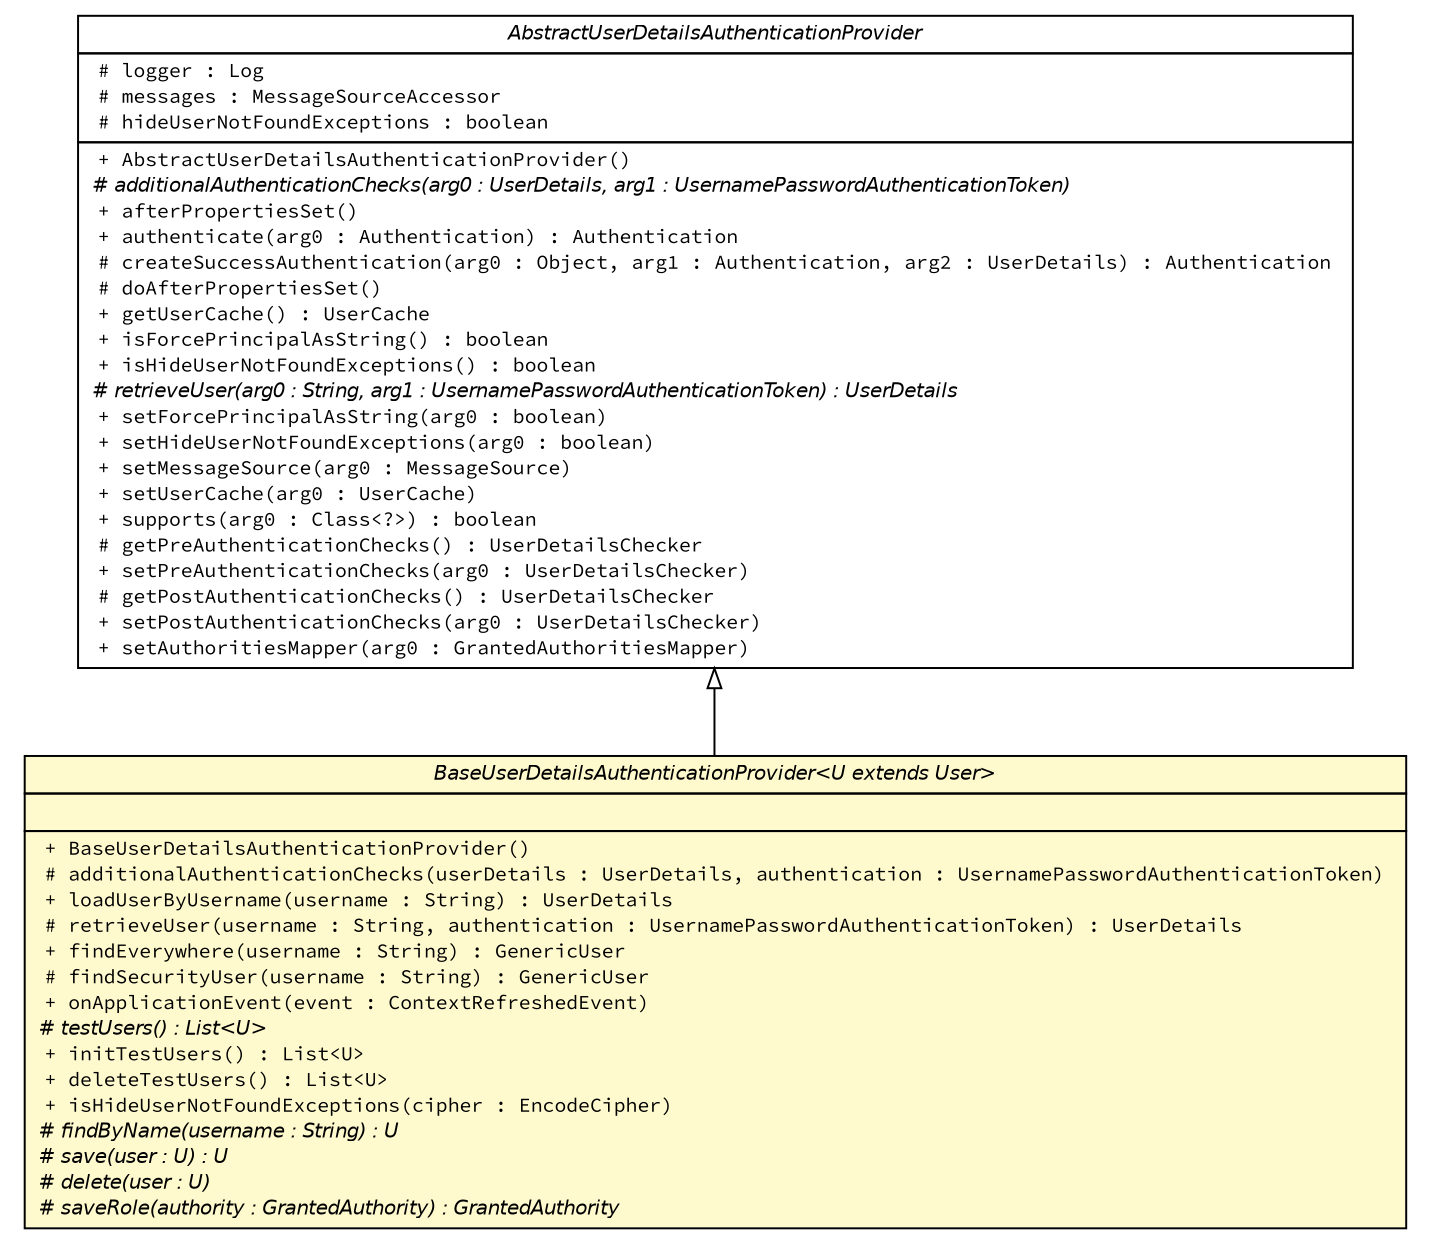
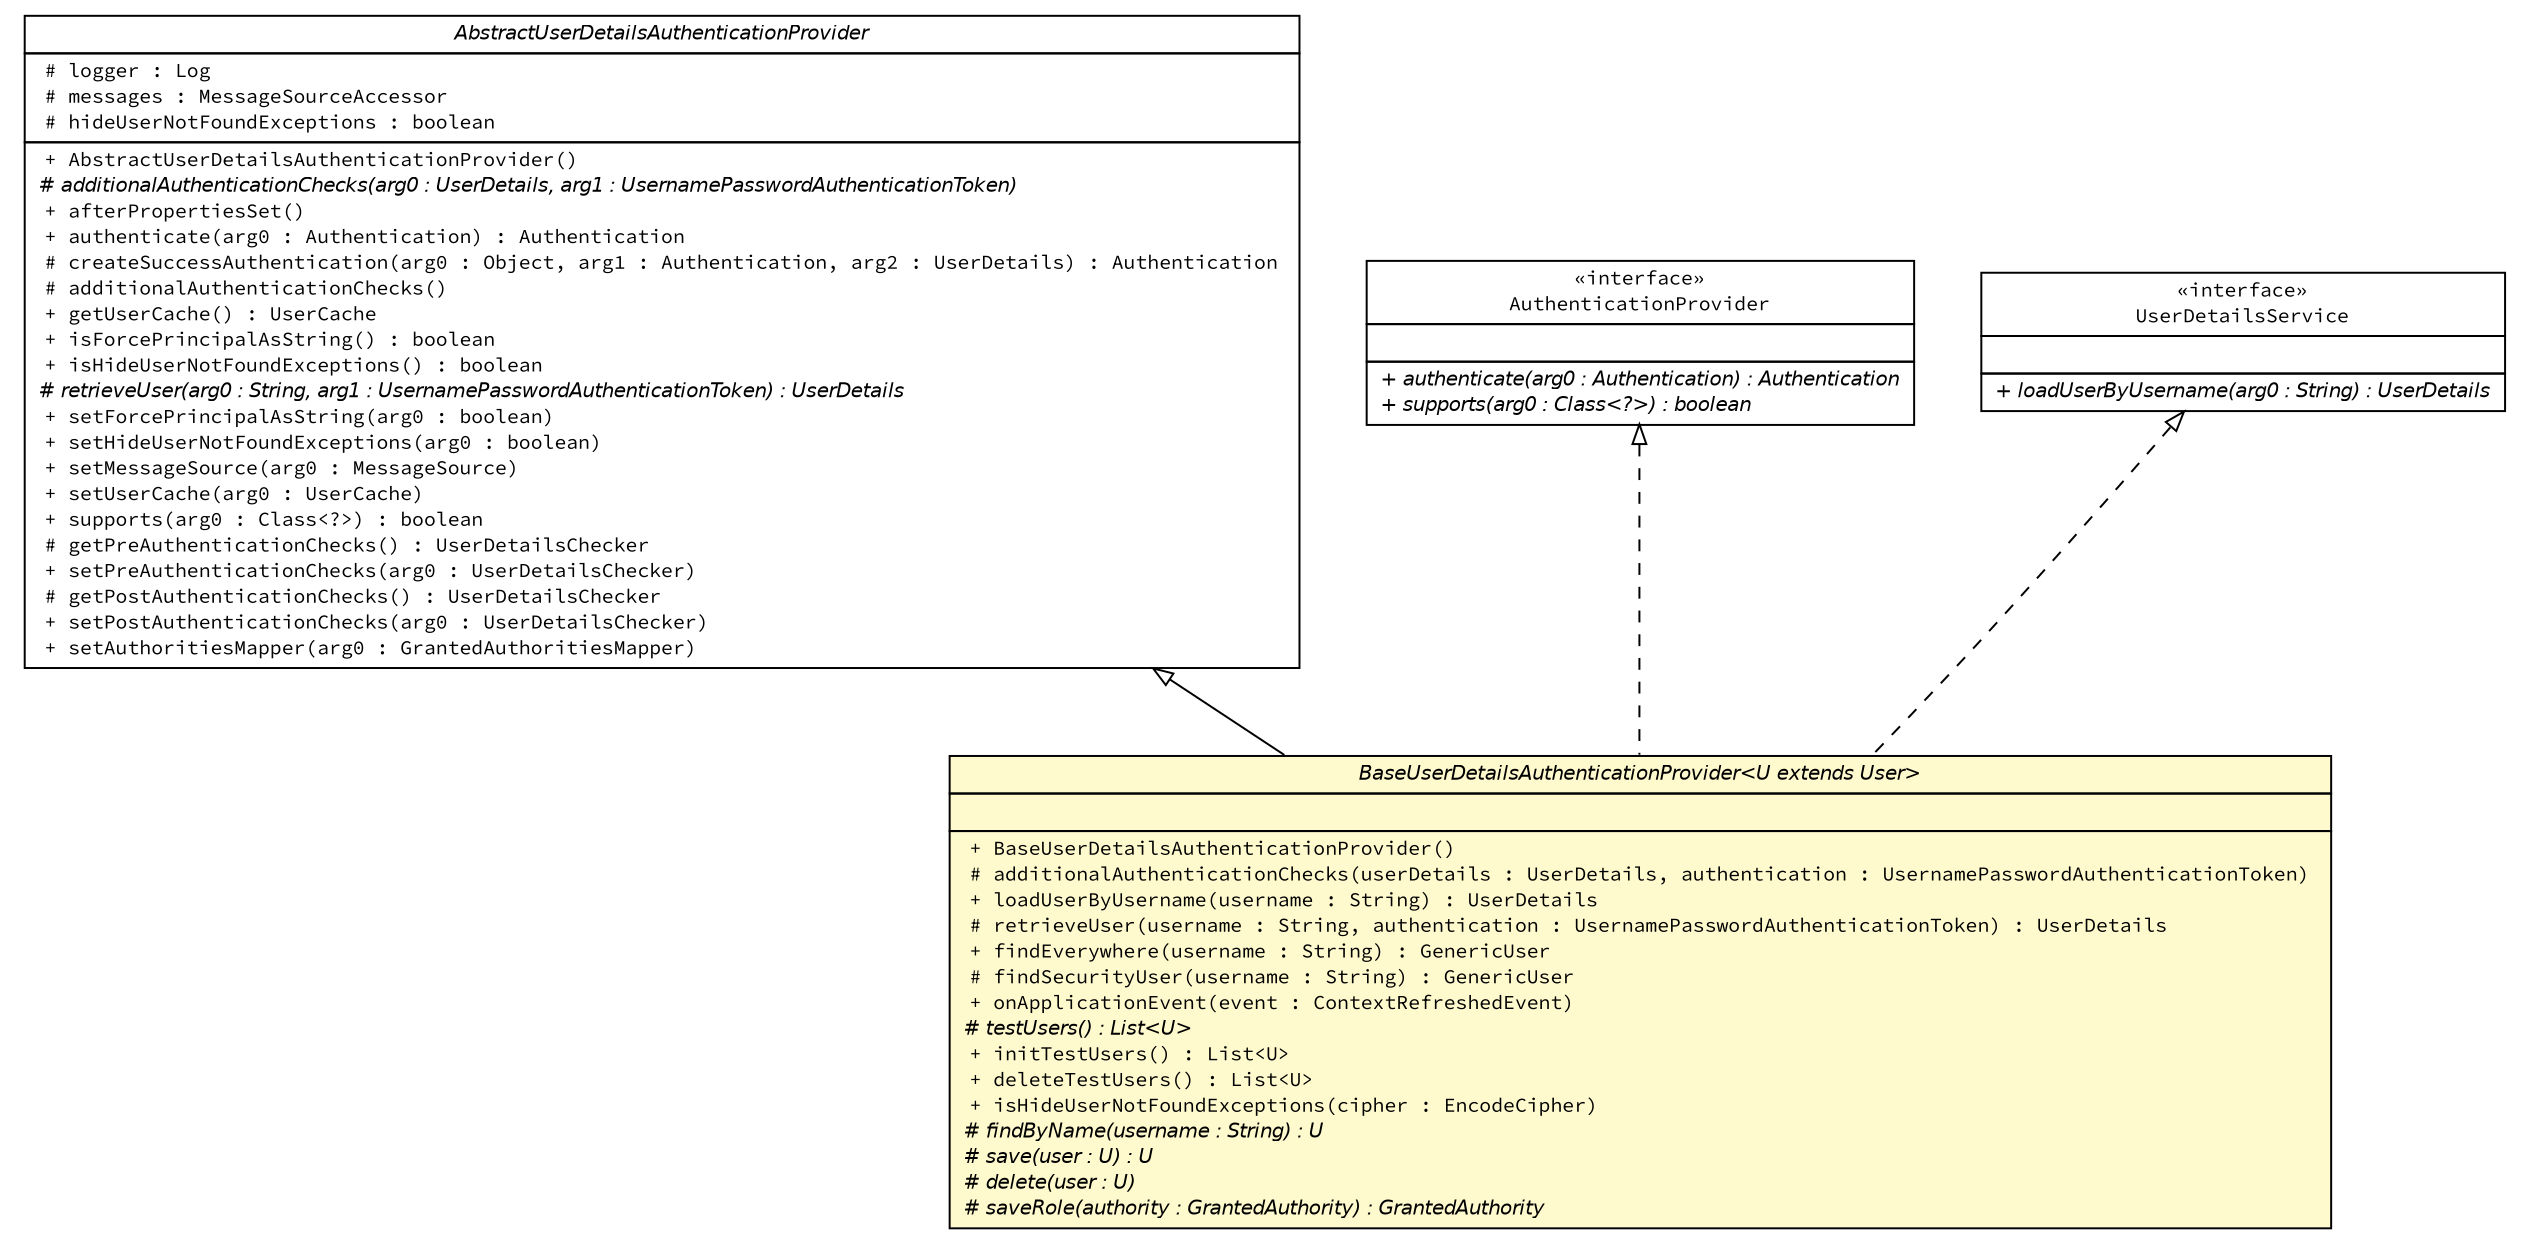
node "AbstractUserDetailsAuthenticationProvider": text "# doAfterPropertiesSet()" -> "# additionalAuthenticationChecks()"
node "AuthenticationProvider": added
node "UserDetailsService": added
